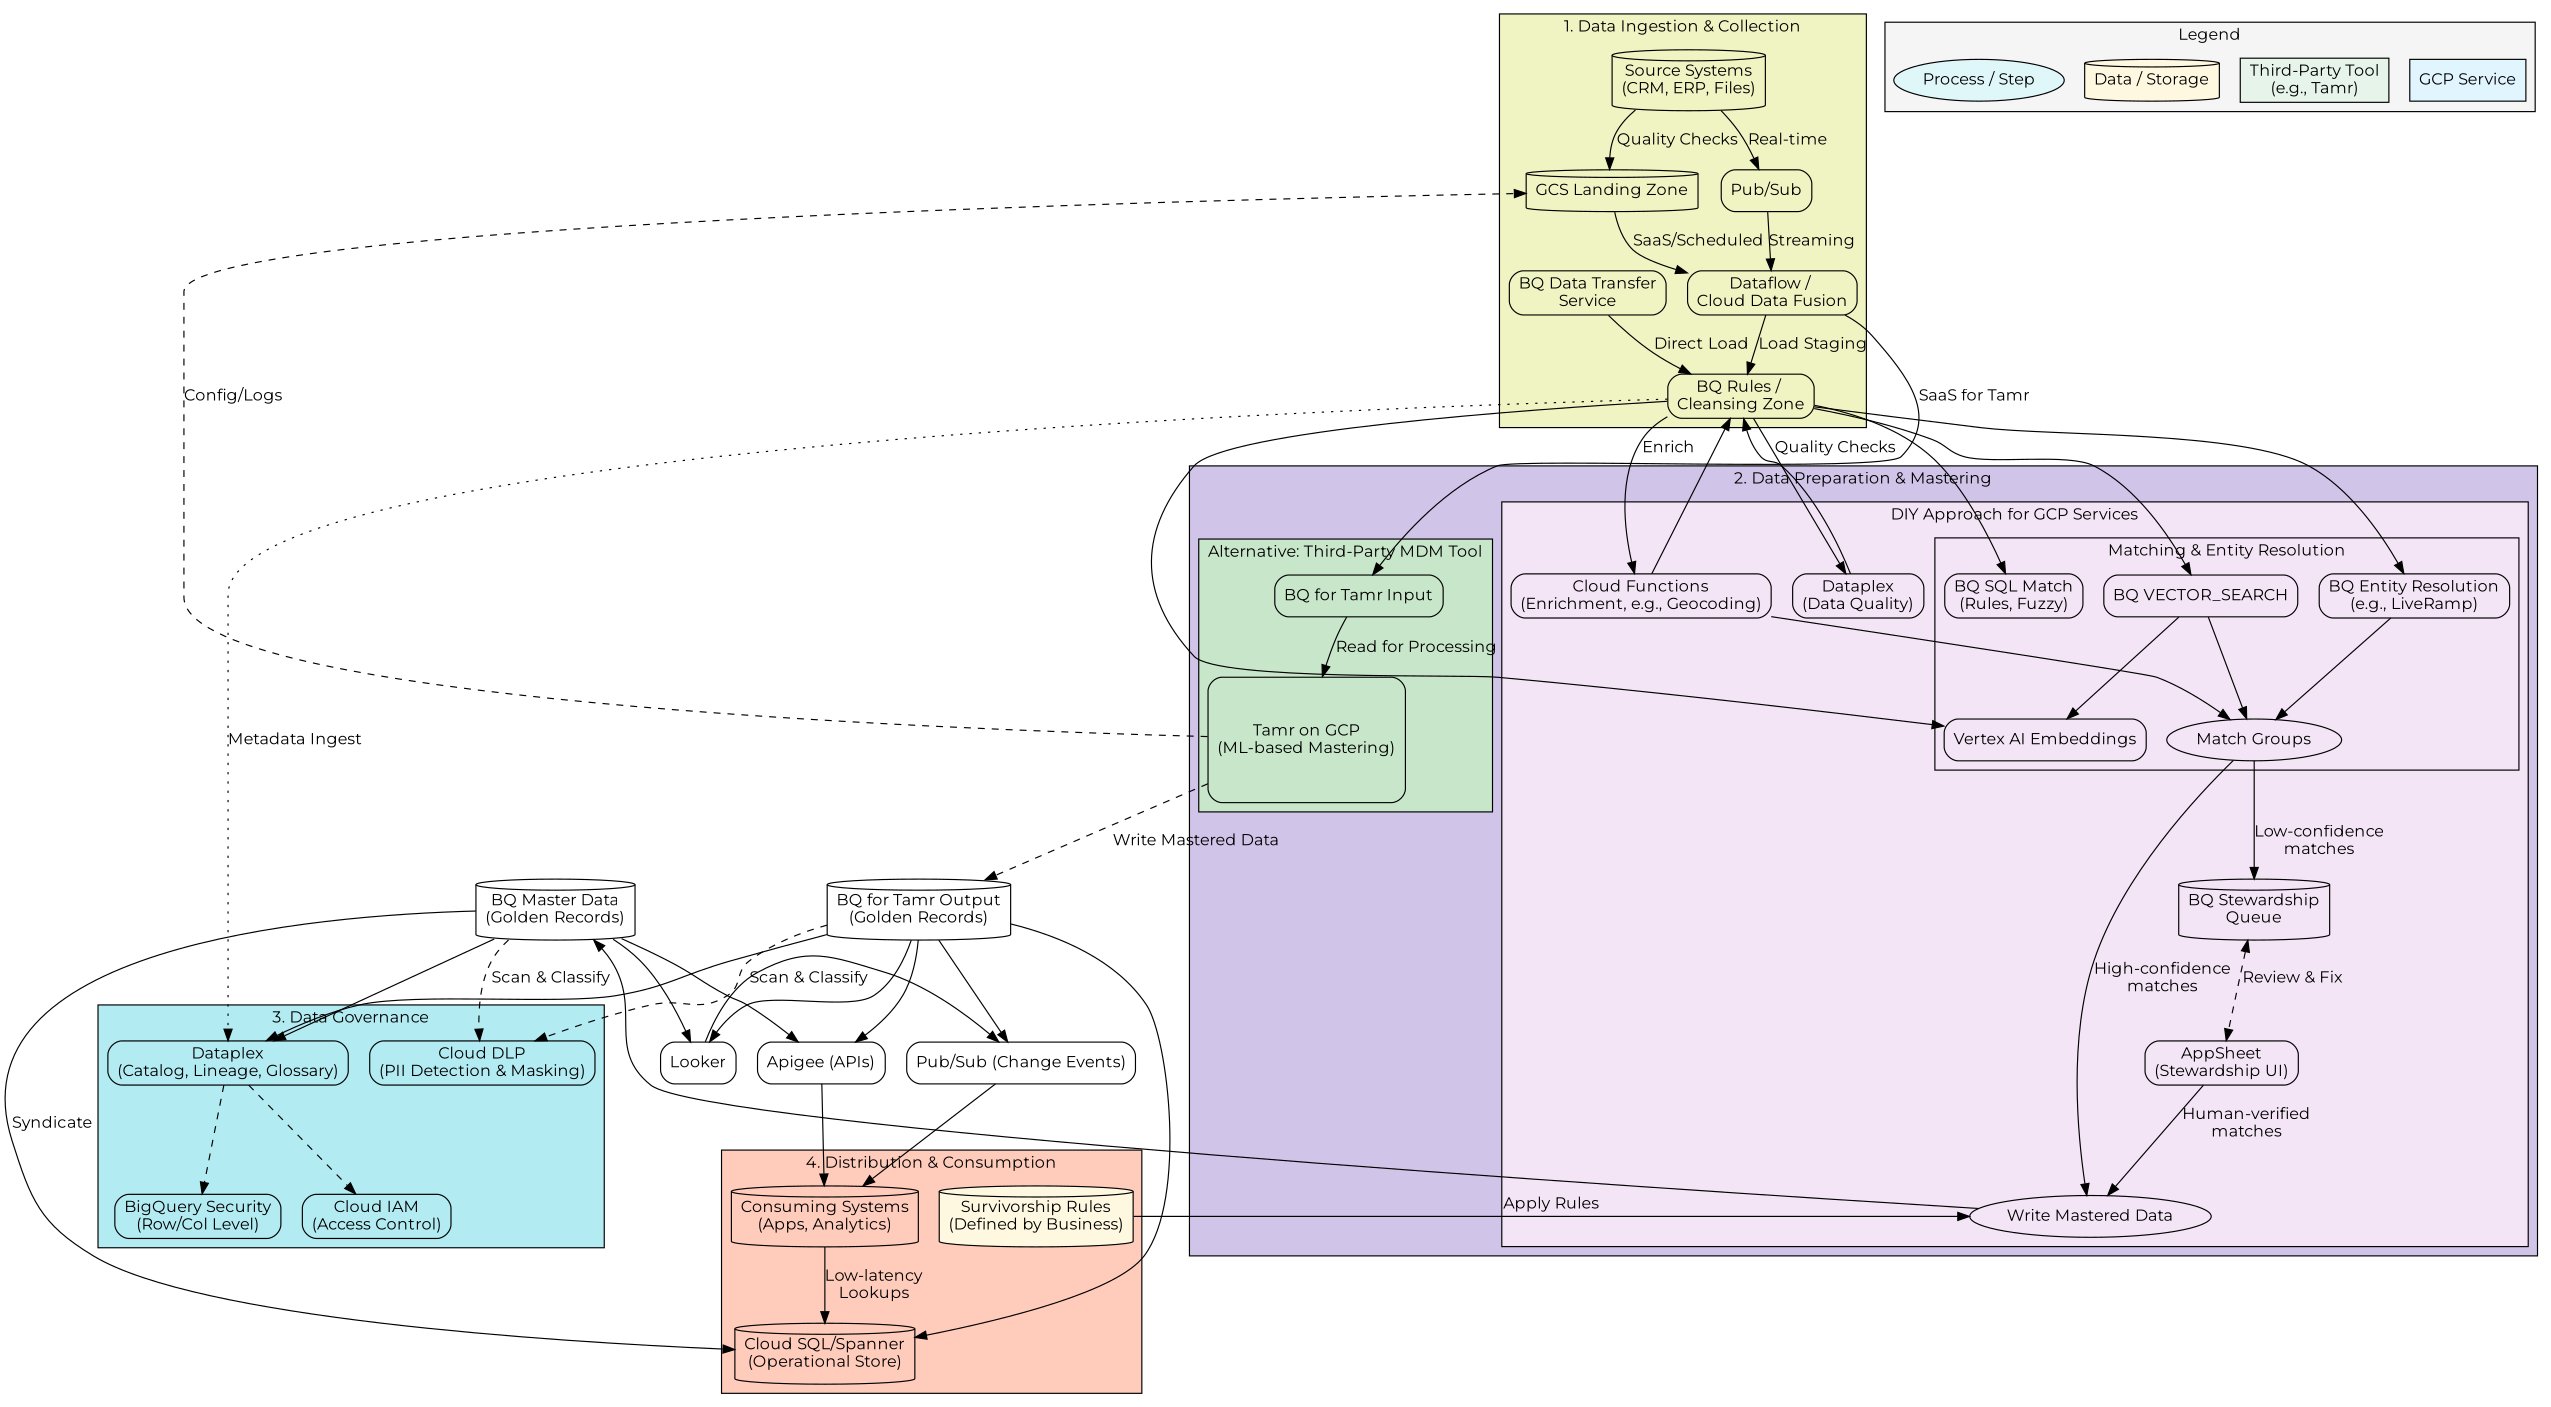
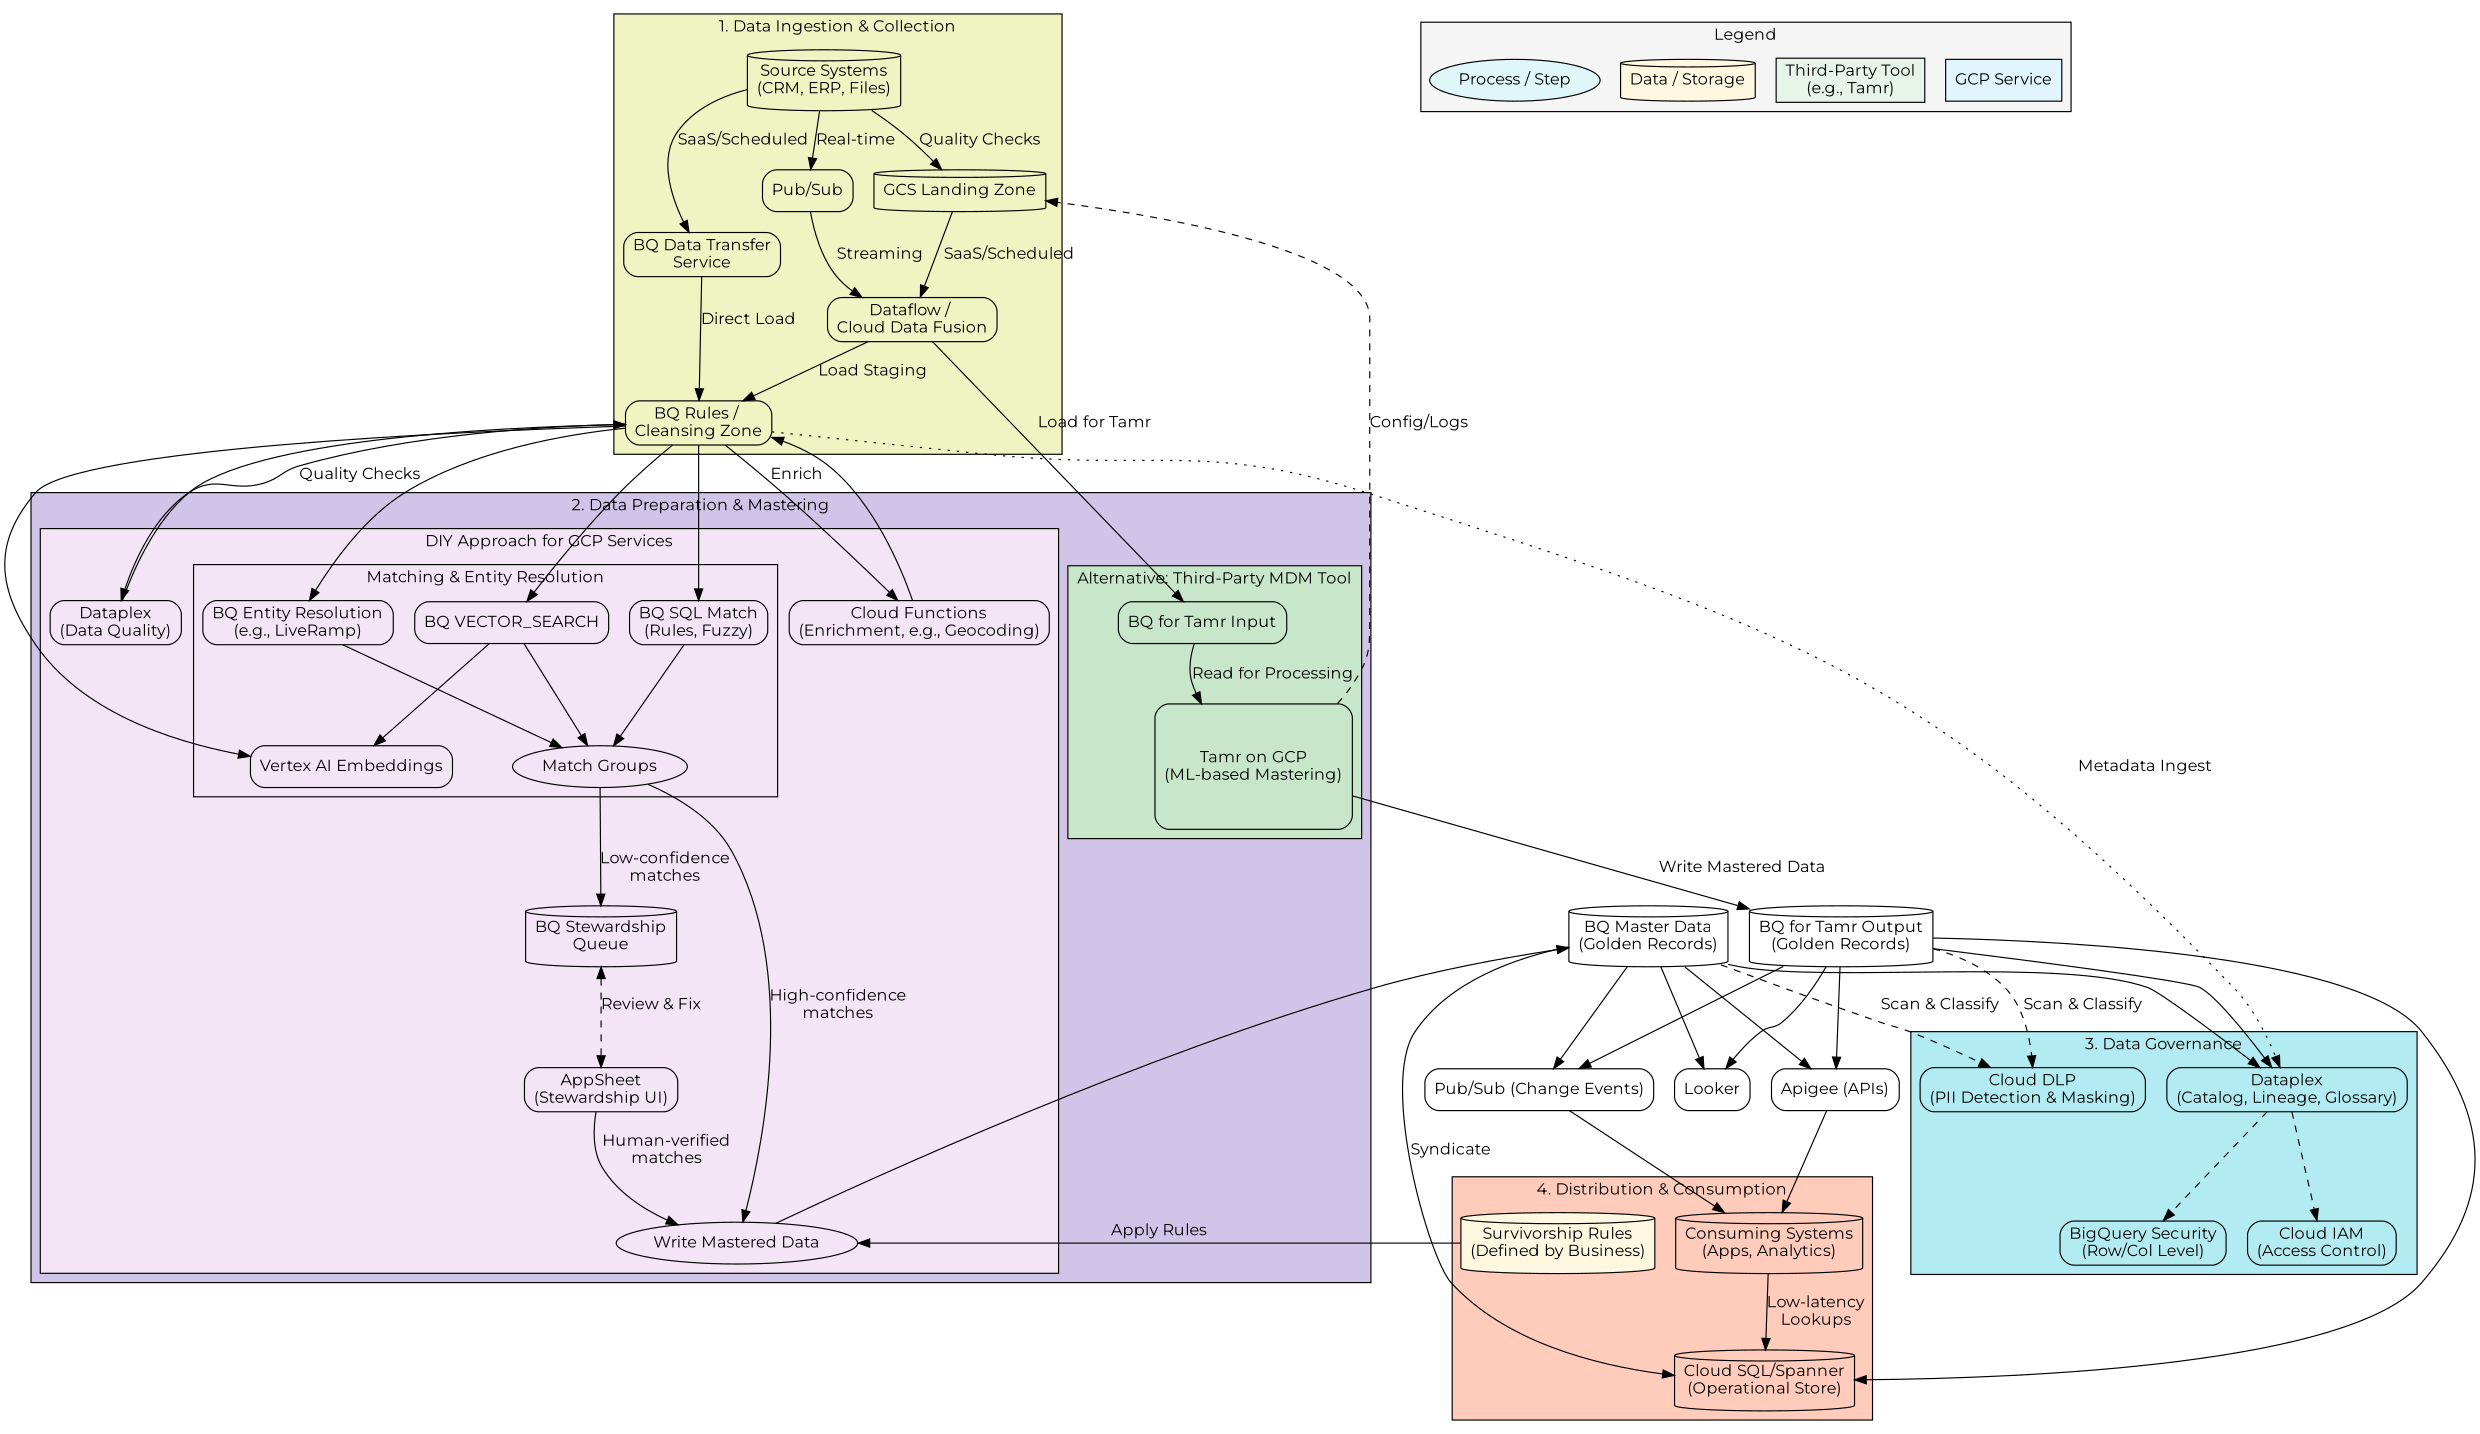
edge "Source Systems (CRM, ERP, Files)" -> "BQ Data Transfer Service": added, label "SaaS/Scheduled"
edge "Dataflow / Cloud Data Fusion" -> "BQ for Tamr Input": label "SaaS for Tamr" -> "Load for Tamr"
edge "Cloud Functions (Enrichment, e.g., Geocoding)" -> "Match Groups": now "BQ SQL Match (Rules, Fuzzy)" -> "Match Groups"
edge "Tamr on GCP (ML-based Mastering)" -> "BQ for Tamr Output (Golden Records)": style dashed -> solid
edge "Looker" -> "Pub/Sub (Change Events)": now "BQ Master Data (Golden Records)" -> "Pub/Sub (Change Events)"
